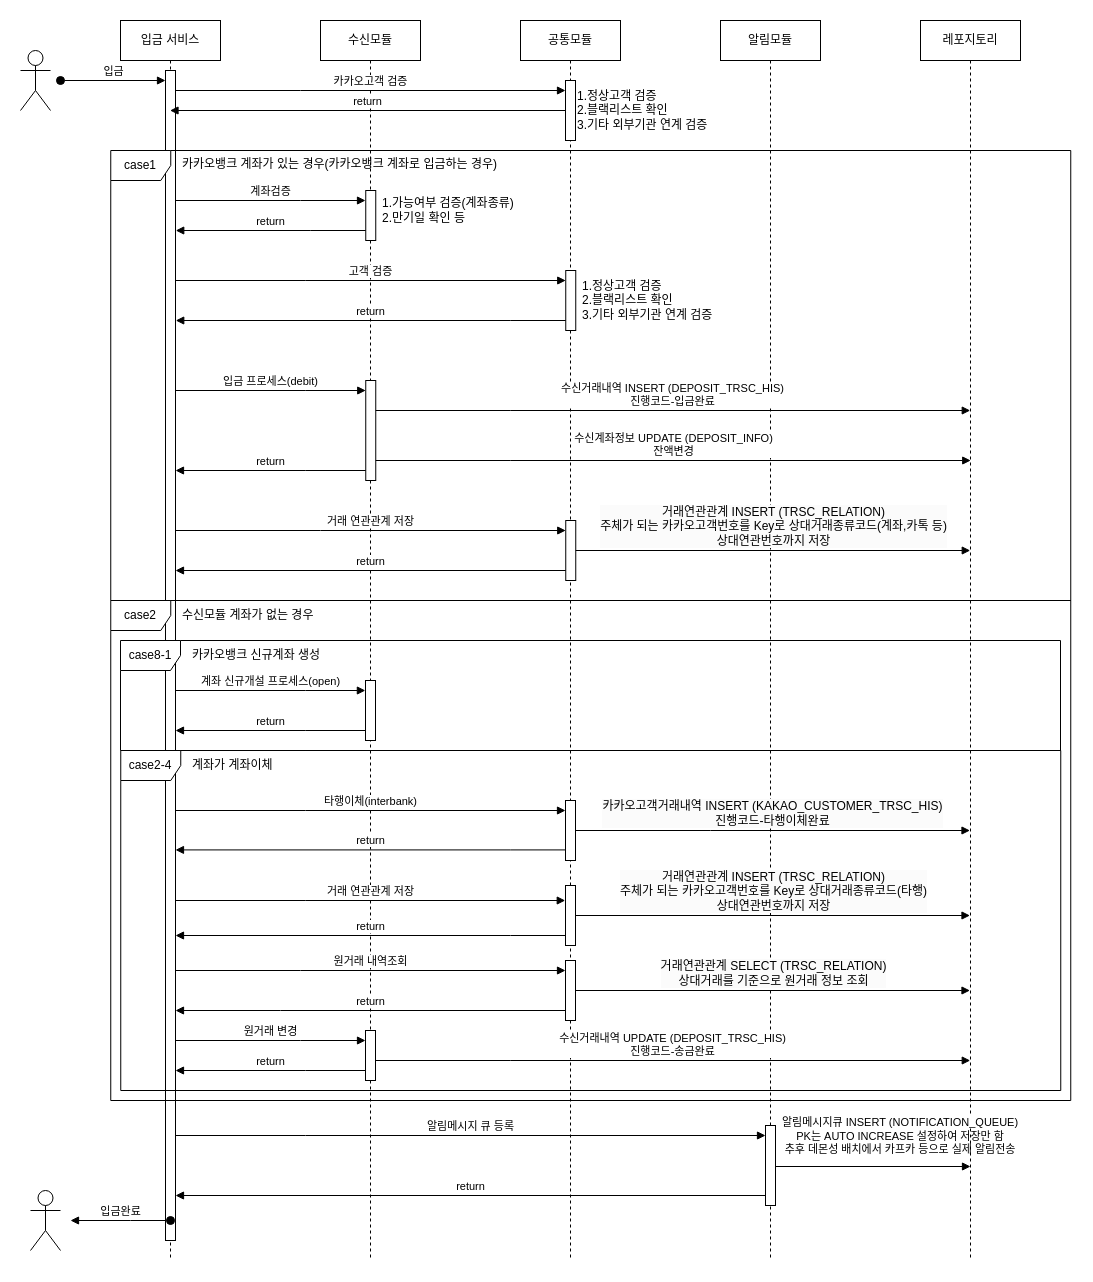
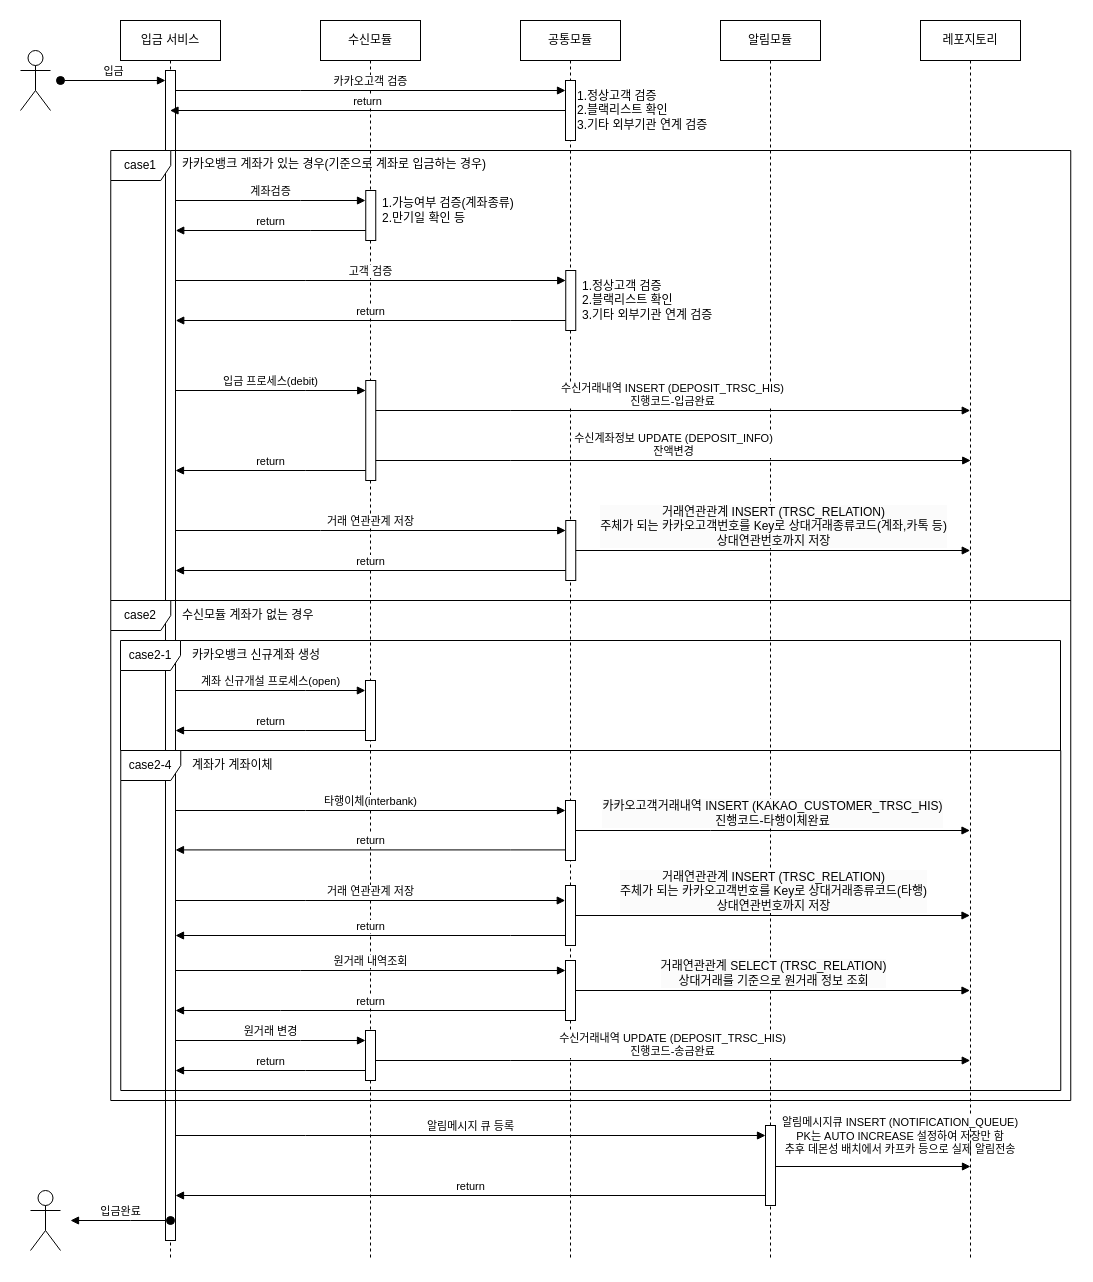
node "카카오뱅크 계좌가 있는 경우(카카오뱅크 계좌로 입금하는 경우)": label "카카오뱅크 계좌가 있는 경우(카카오뱅크 계좌로 입금하는 경우)" -> "카카오뱅크 계좌가 있는 경우(기준으로 계좌로 입금하는 경우)"
node "case8-1": label "case8-1" -> "case2-1"
